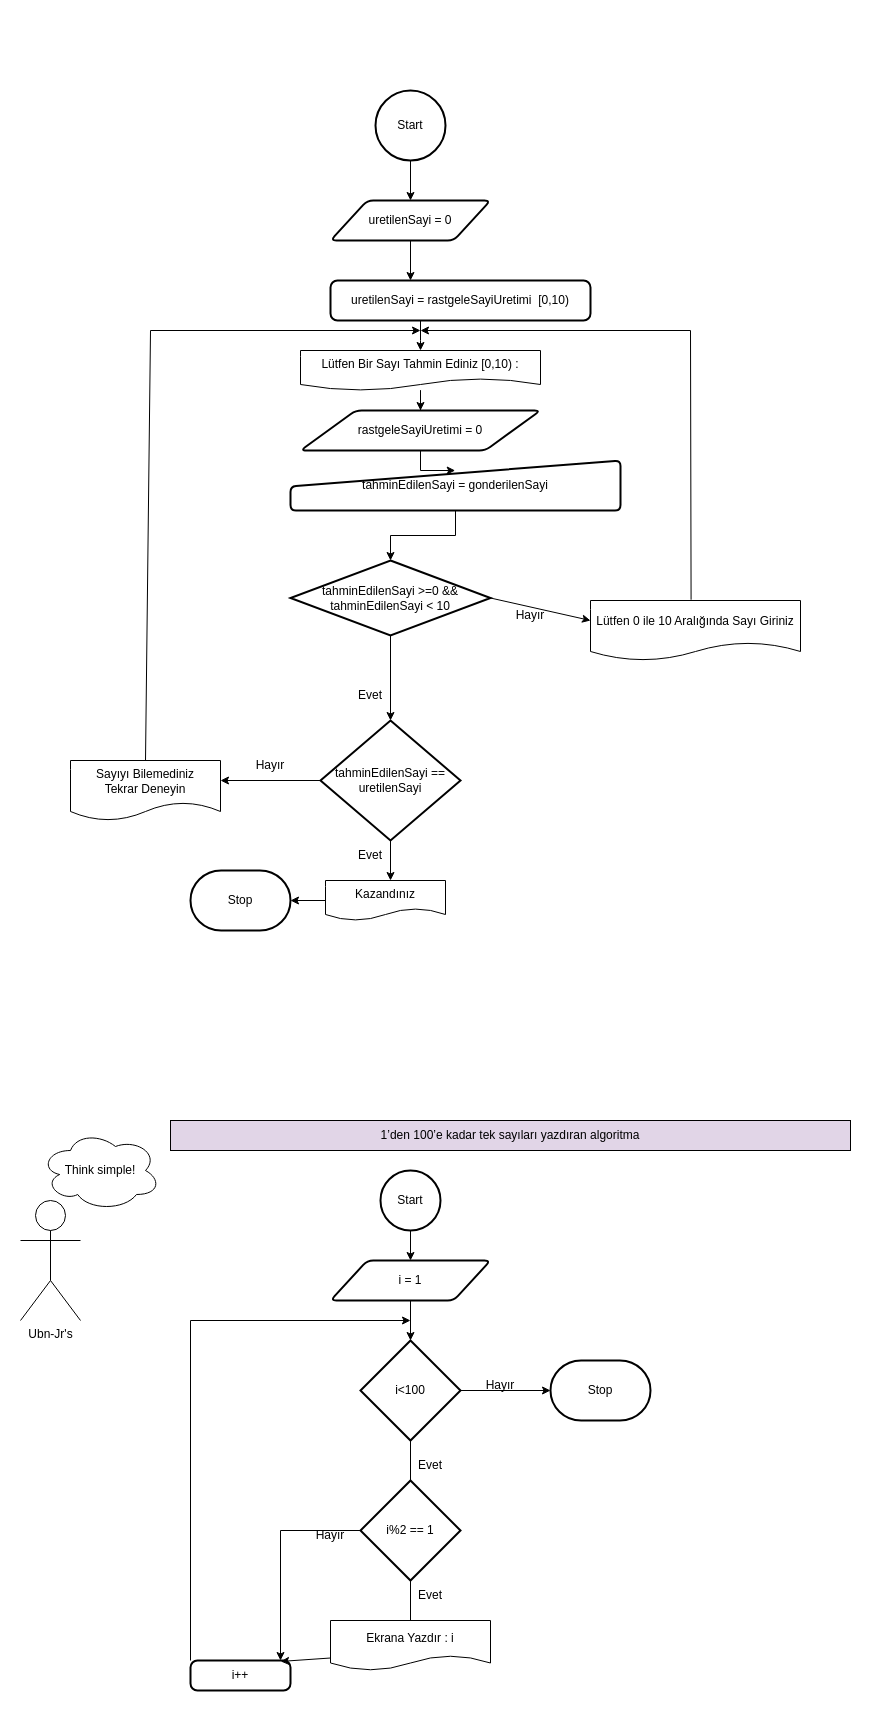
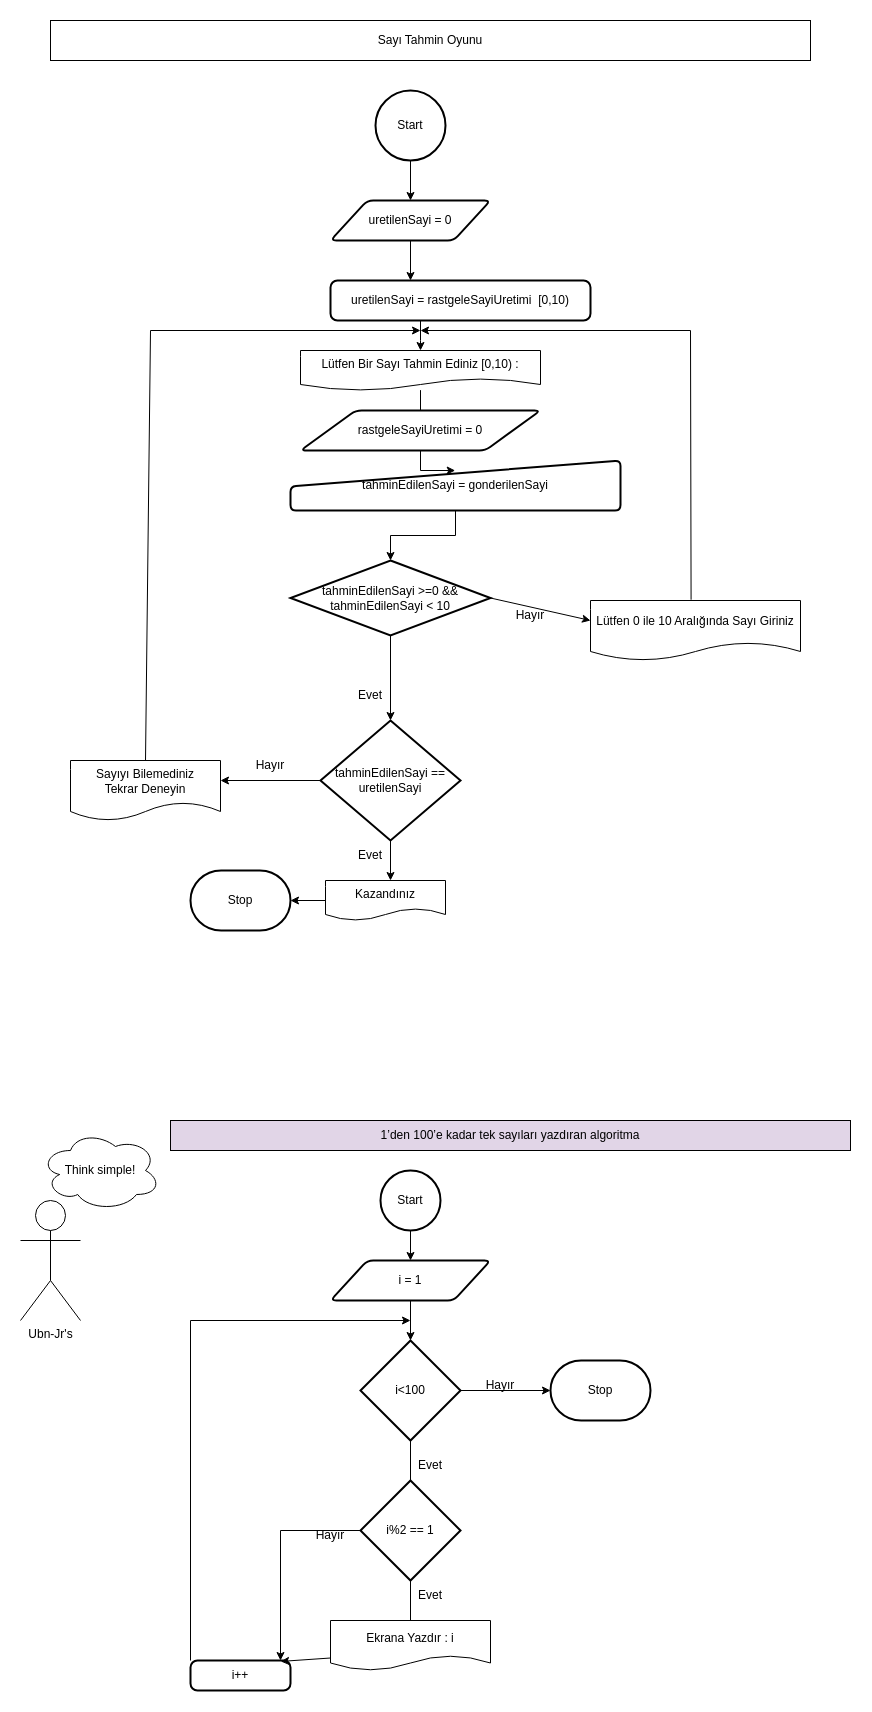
node "Sayı Tahmin Oyunu": added
edge "Lütfen Bir Sayı Tahmin Ediniz [0,10) :" -> "rastgeleSayiUretimi = 0": arrowhead classic -> none
